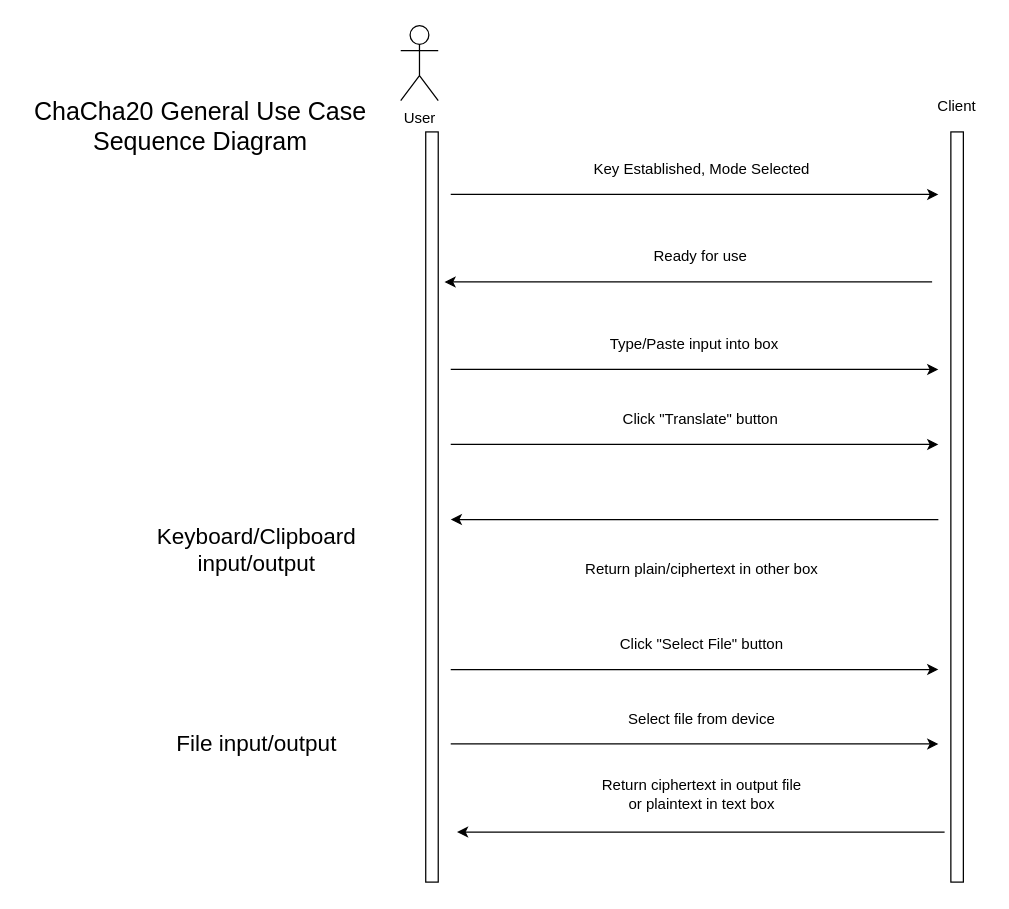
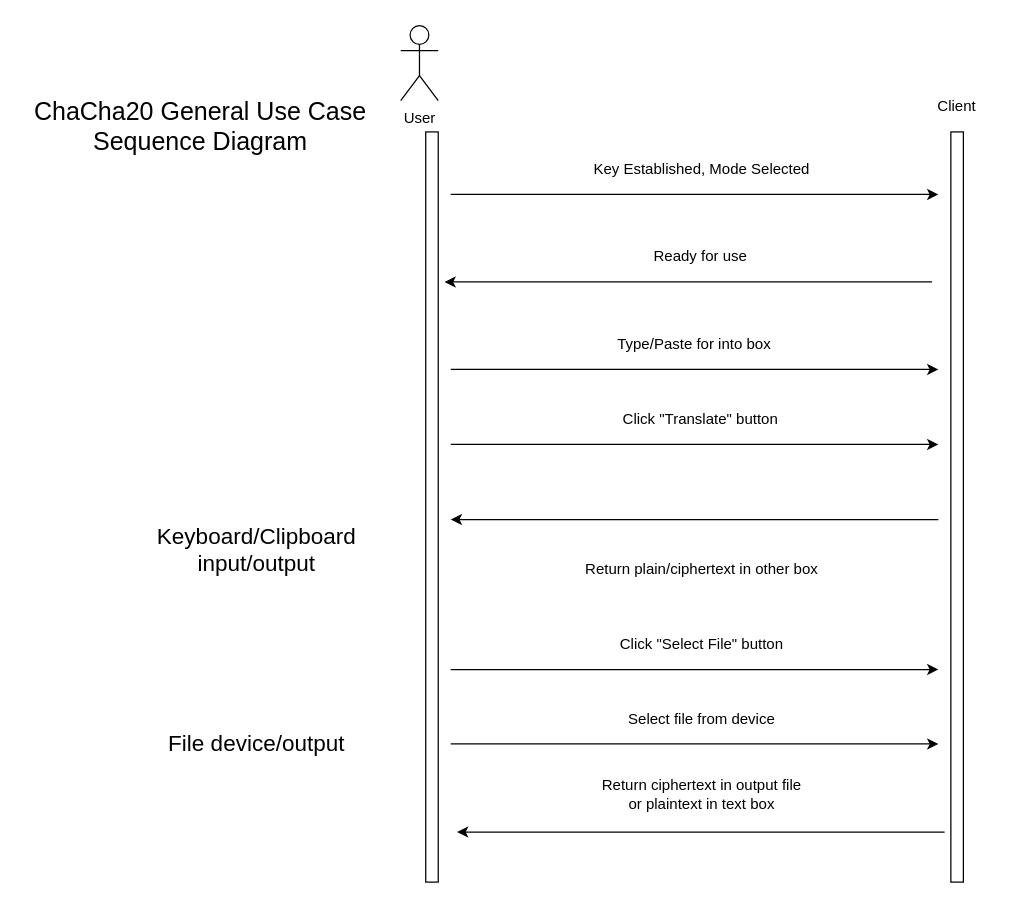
node "Type/Paste input into box": label "Type/Paste input into box" -> "Type/Paste for into box"
node "File input/output": label "File input/output" -> "File device/output"
